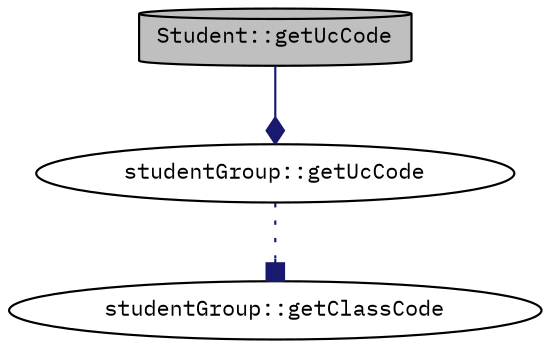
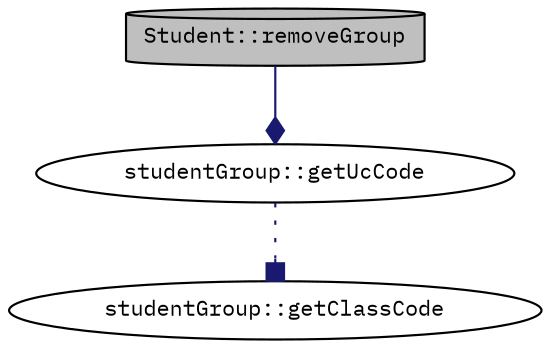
node "Student::getUcCode": label "Student::getUcCode" -> "Student::removeGroup"
